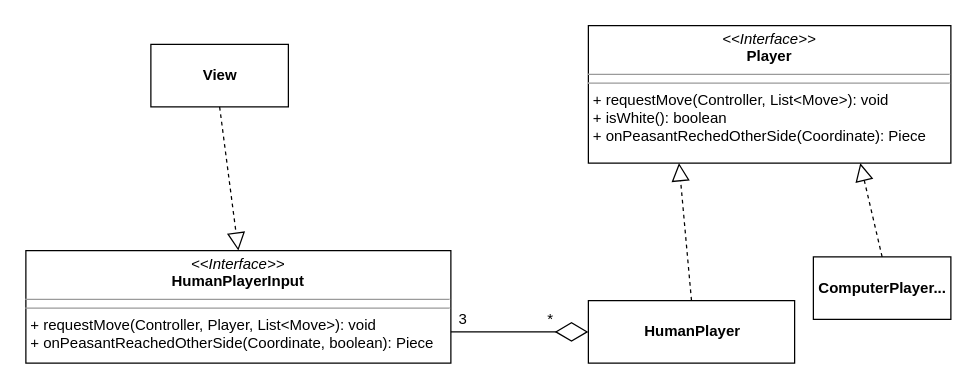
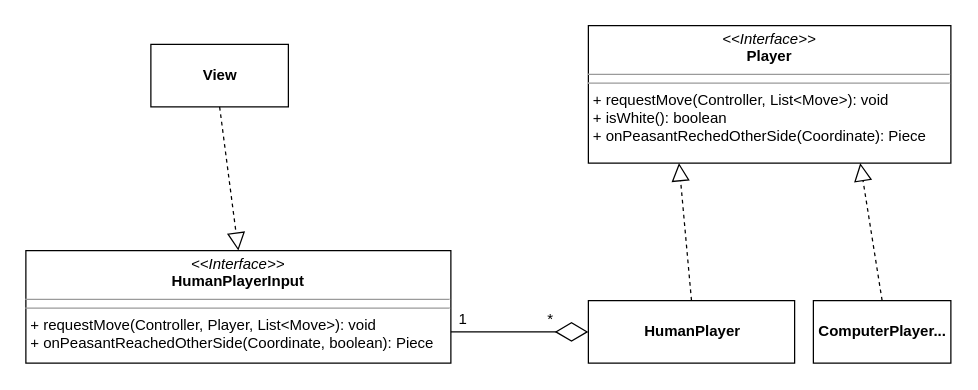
node "ComputerPlayer...": moved (882, 288) -> (882, 332)
node "3": label "3" -> "1"
